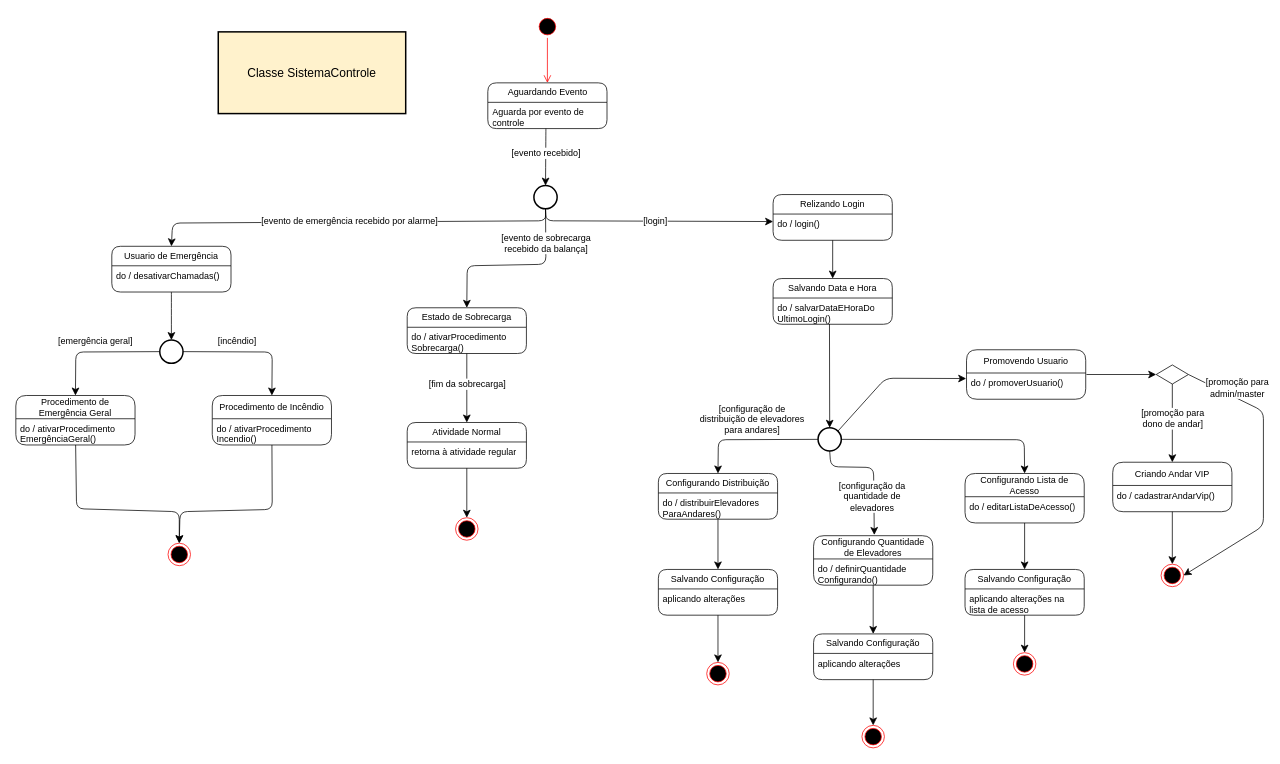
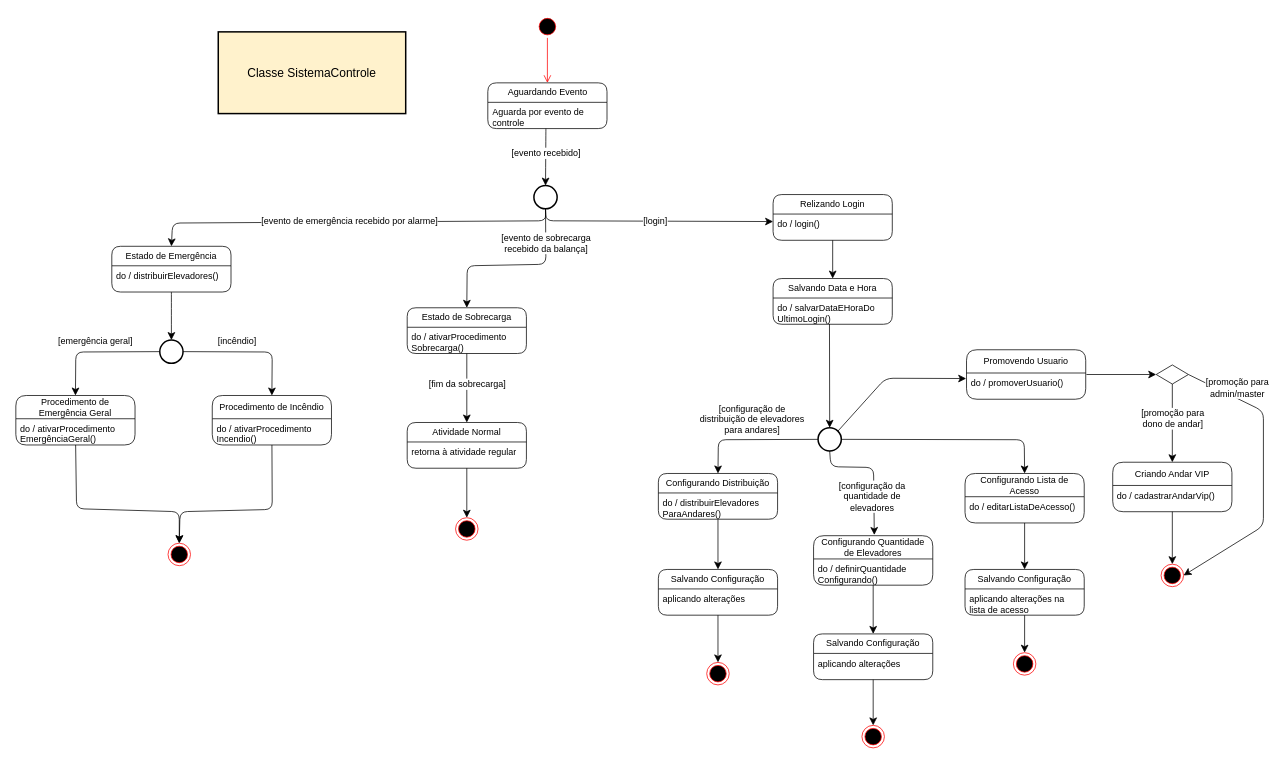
node "Usuario de Emergência": label "Usuario de Emergência" -> "Estado de Emergência"
node "do / desativarChamadas()": label "do / desativarChamadas()" -> "do / distribuirElevadores()"
